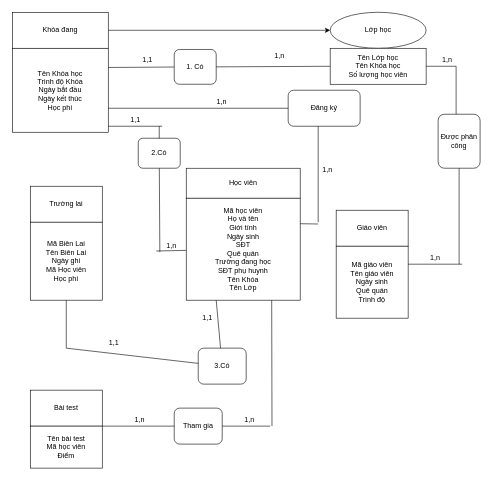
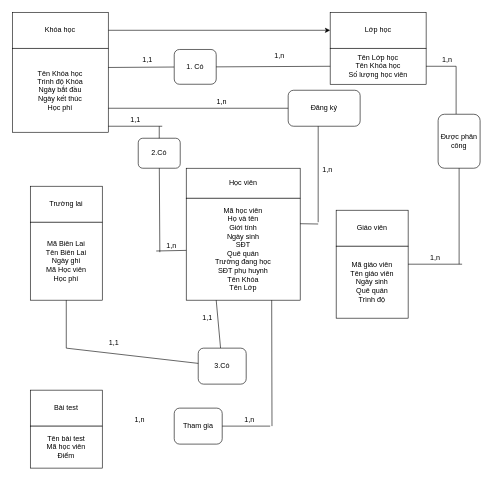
node "Khóa đang": label "Khóa đang" -> "Khóa học"
node "Lớp học": shape ellipse -> rectangle
edge "Tham gia" -- "Tên bài test Mã học viên Điểm": removed
